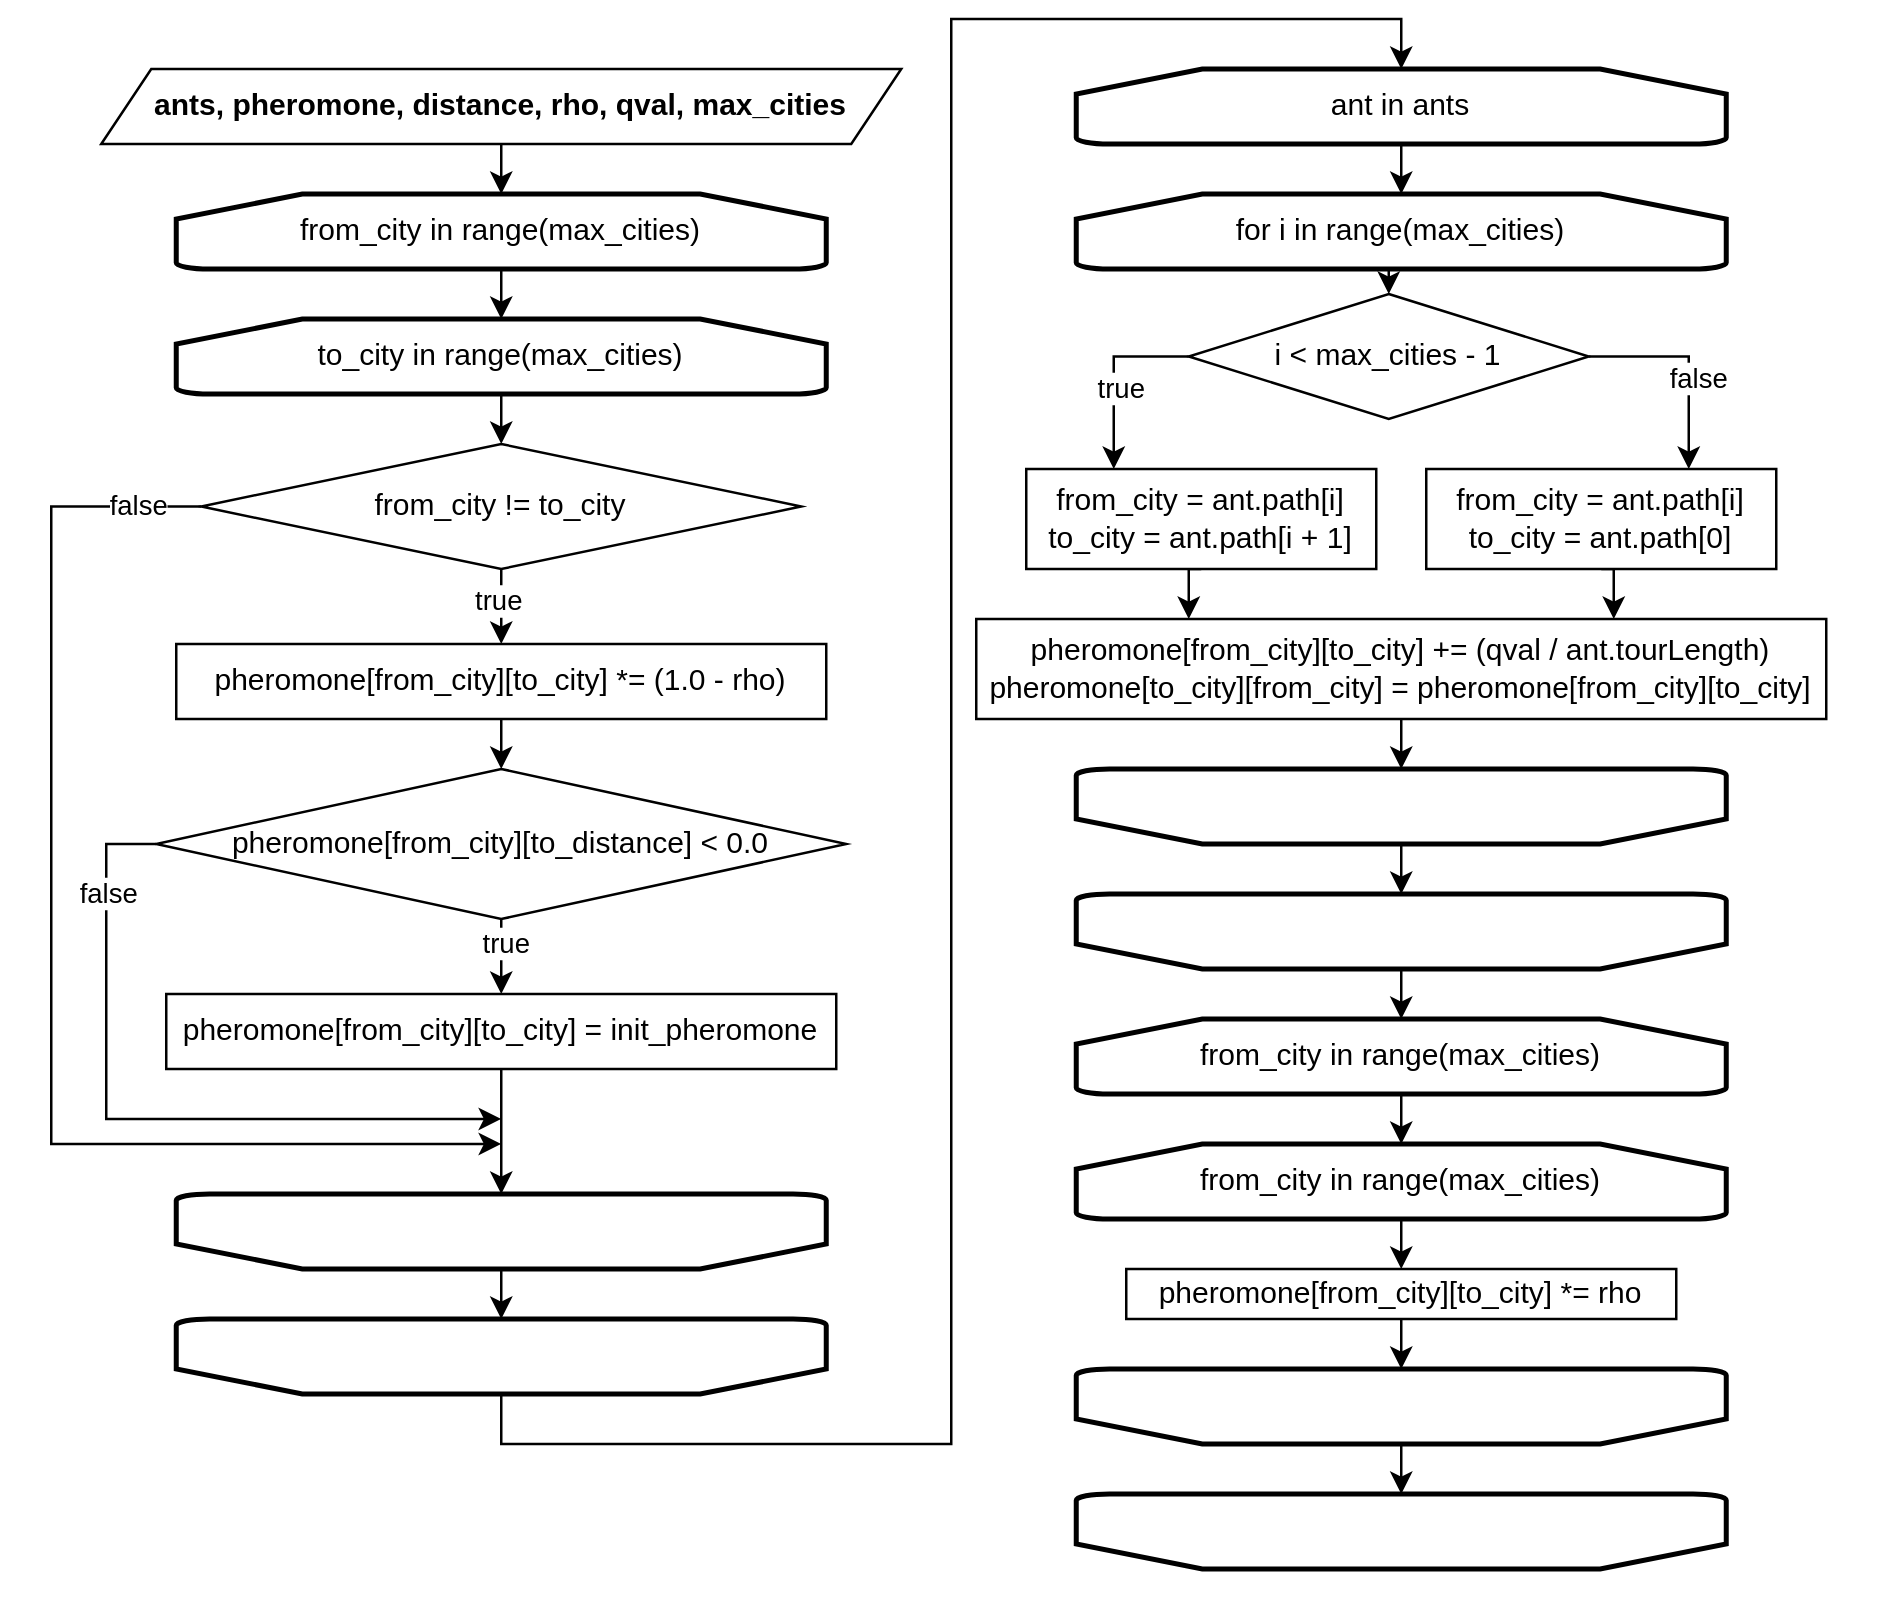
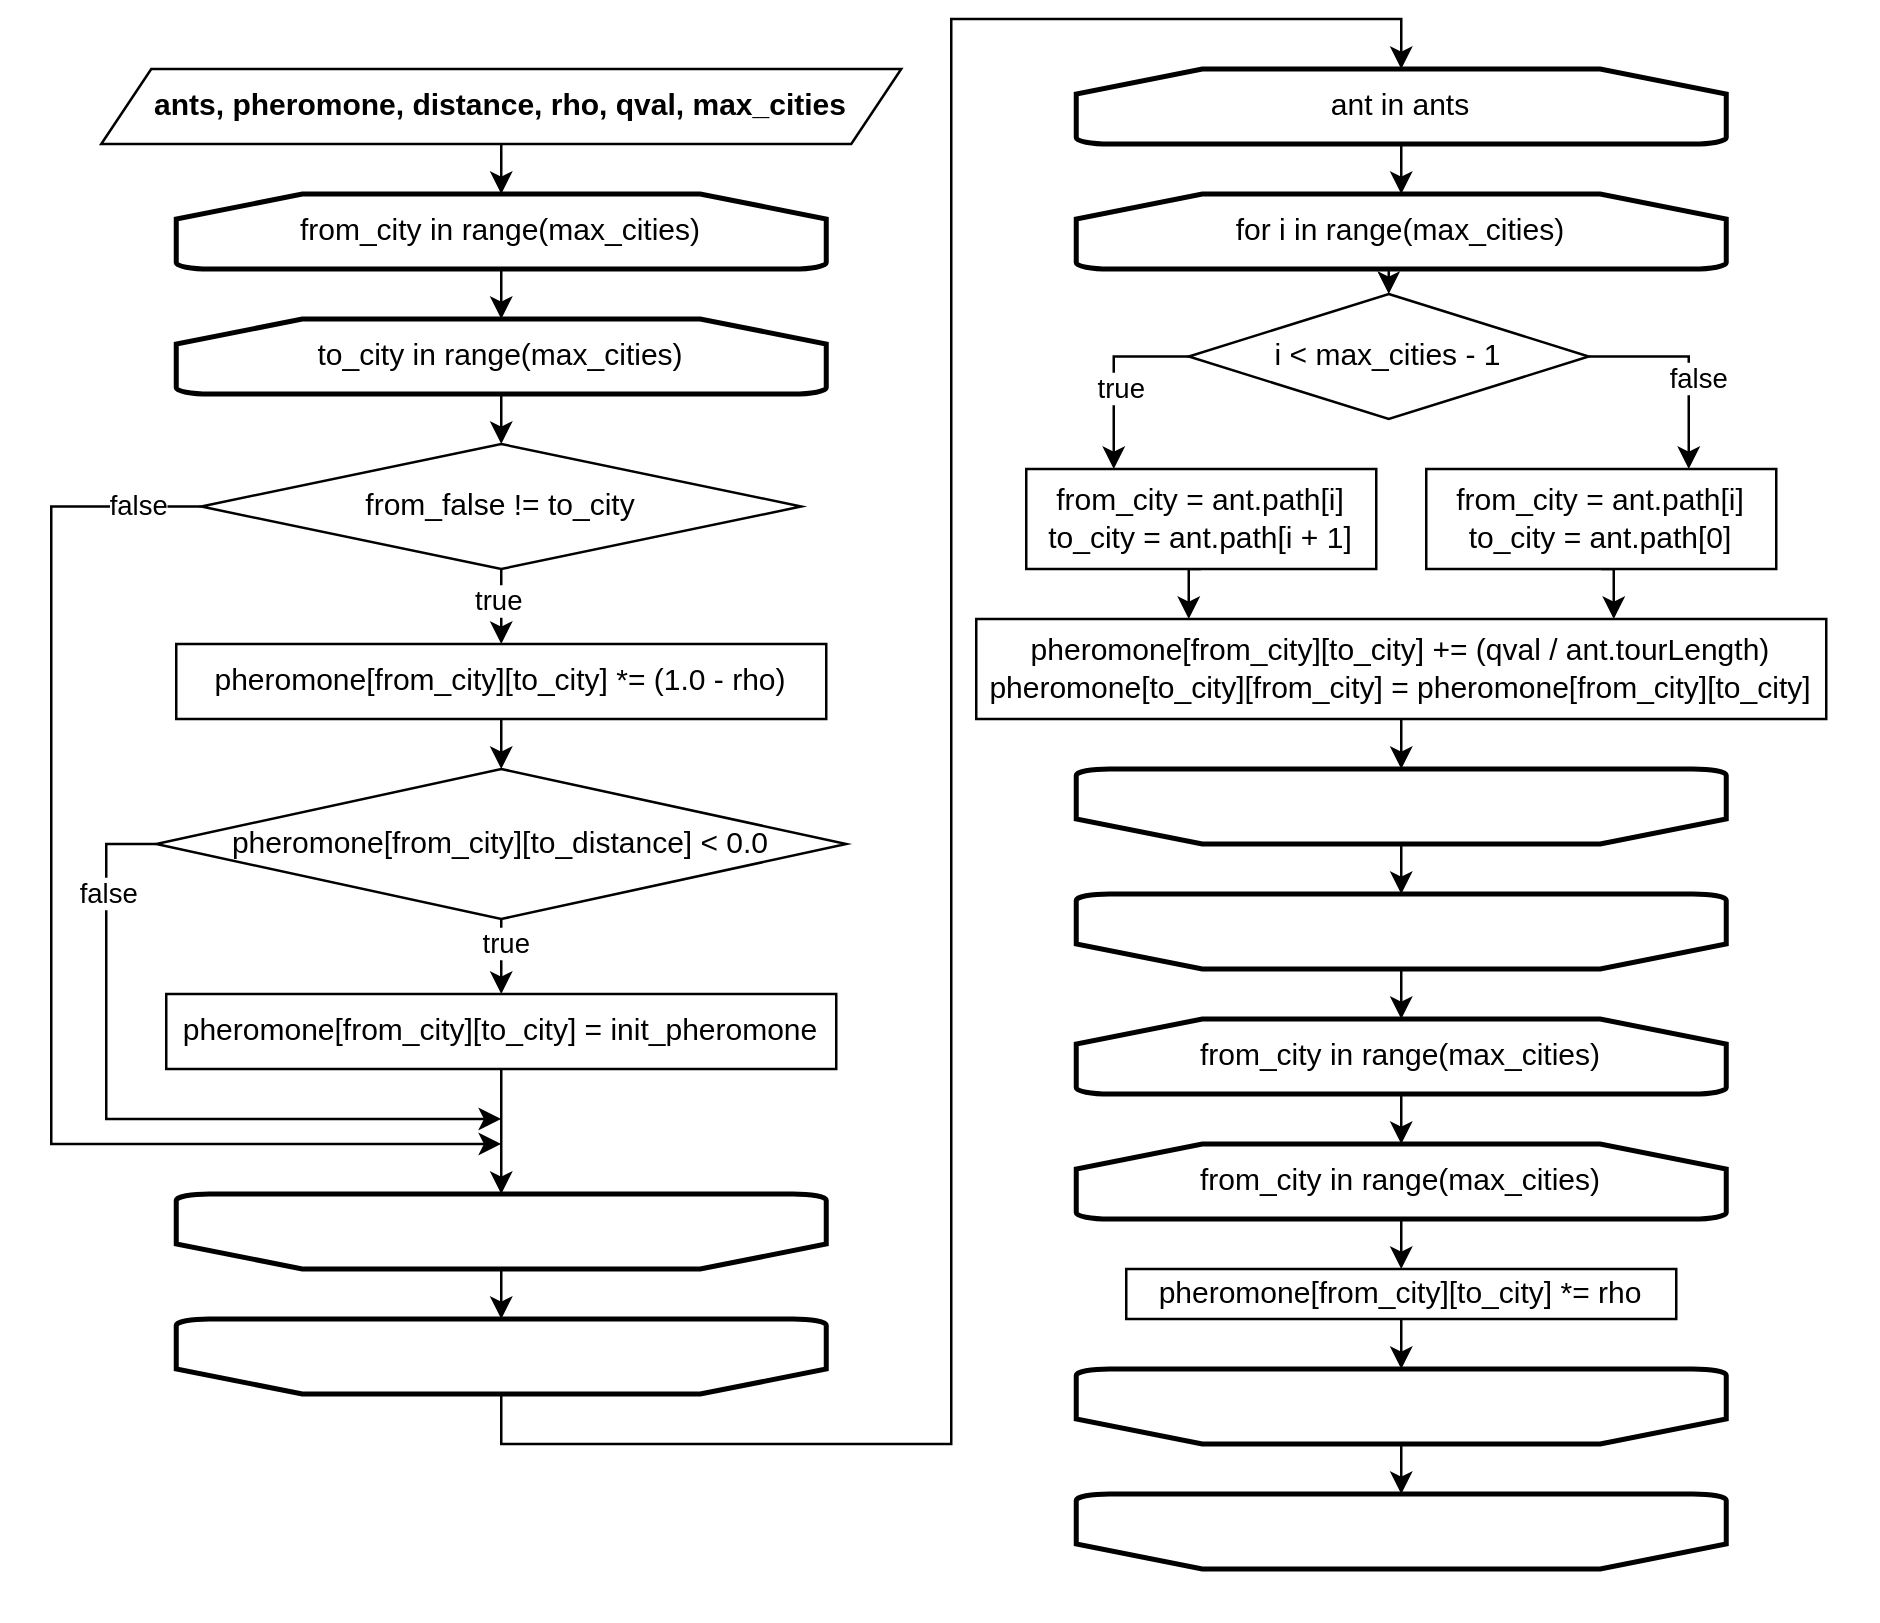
node "from_city != to_city": label "from_city != to_city" -> "from_false != to_city"
